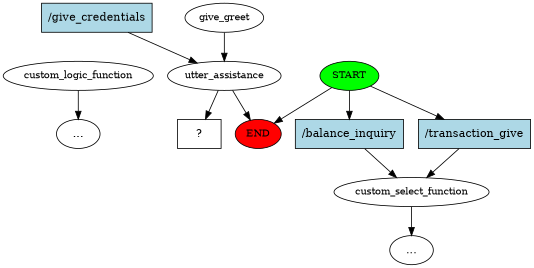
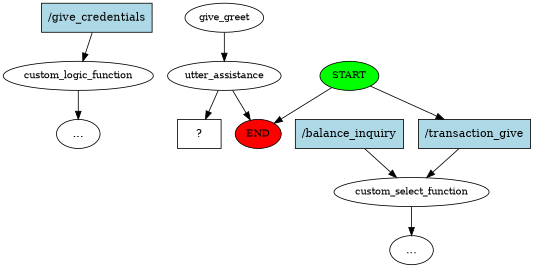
edge "/give_credentials" -> "utter_assistance": now "/give_credentials" -> "custom_logic_function"
edge "START" -> "/balance_inquiry": removed
